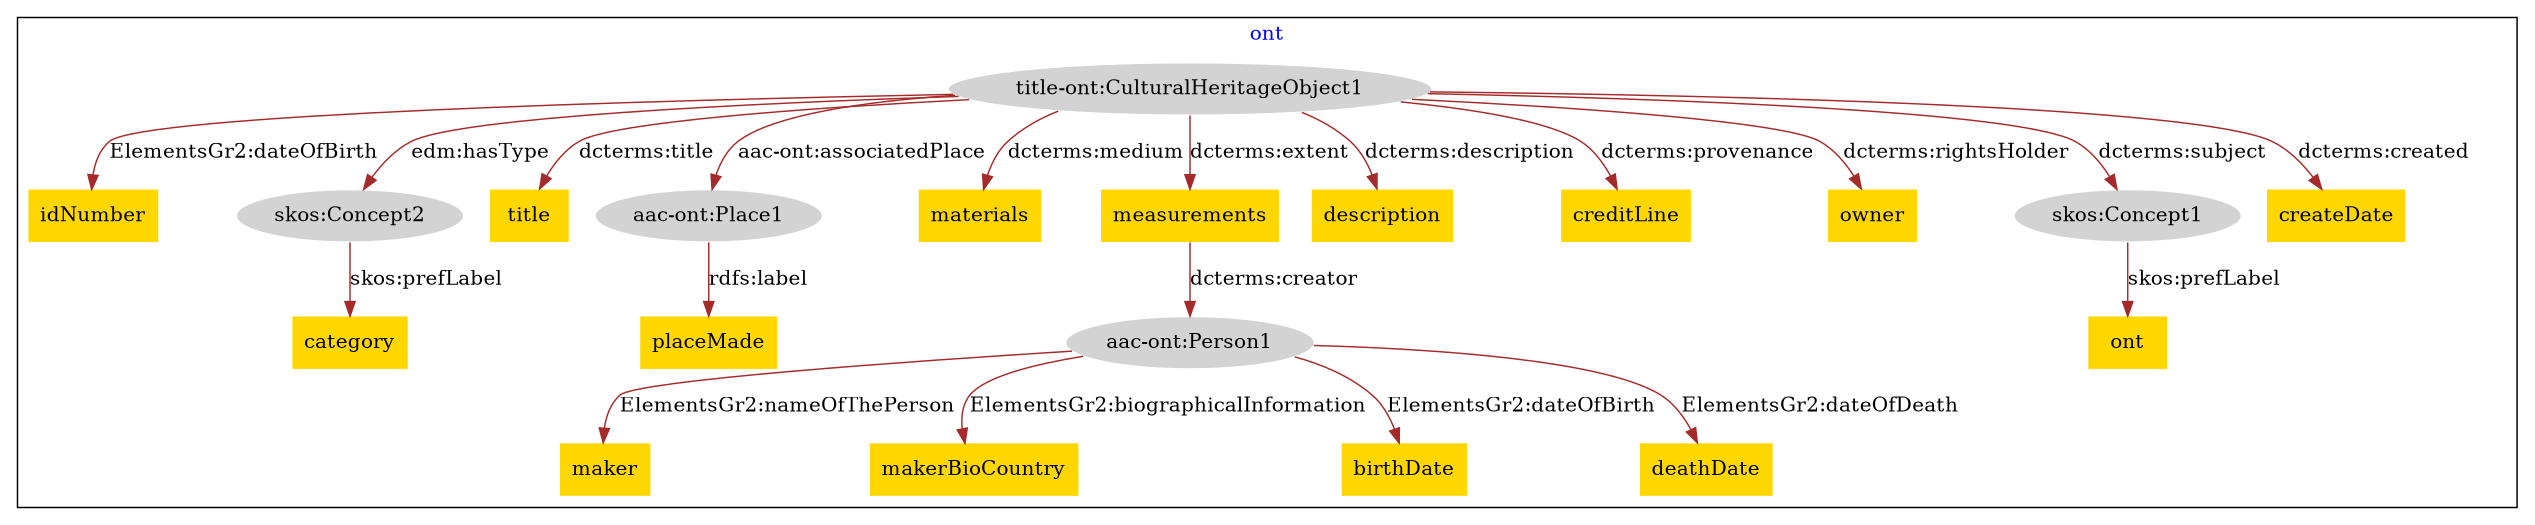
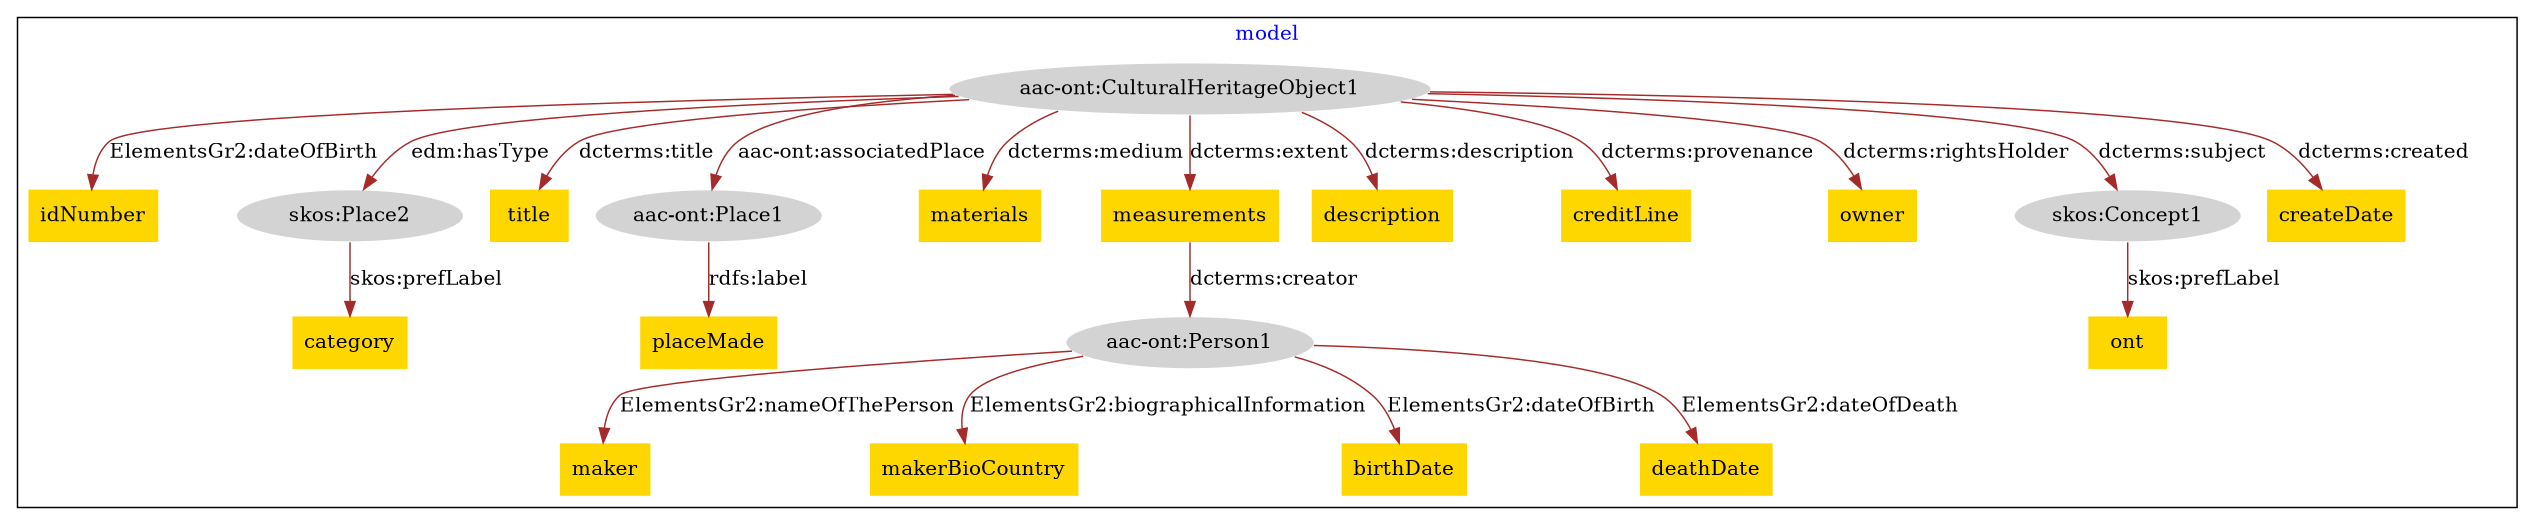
cluster "ont": label "ont" -> "model"
node "title-ont:CulturalHeritageObject1": label "title-ont:CulturalHeritageObject1" -> "aac-ont:CulturalHeritageObject1"
node "skos:Concept2": label "skos:Concept2" -> "skos:Place2"
